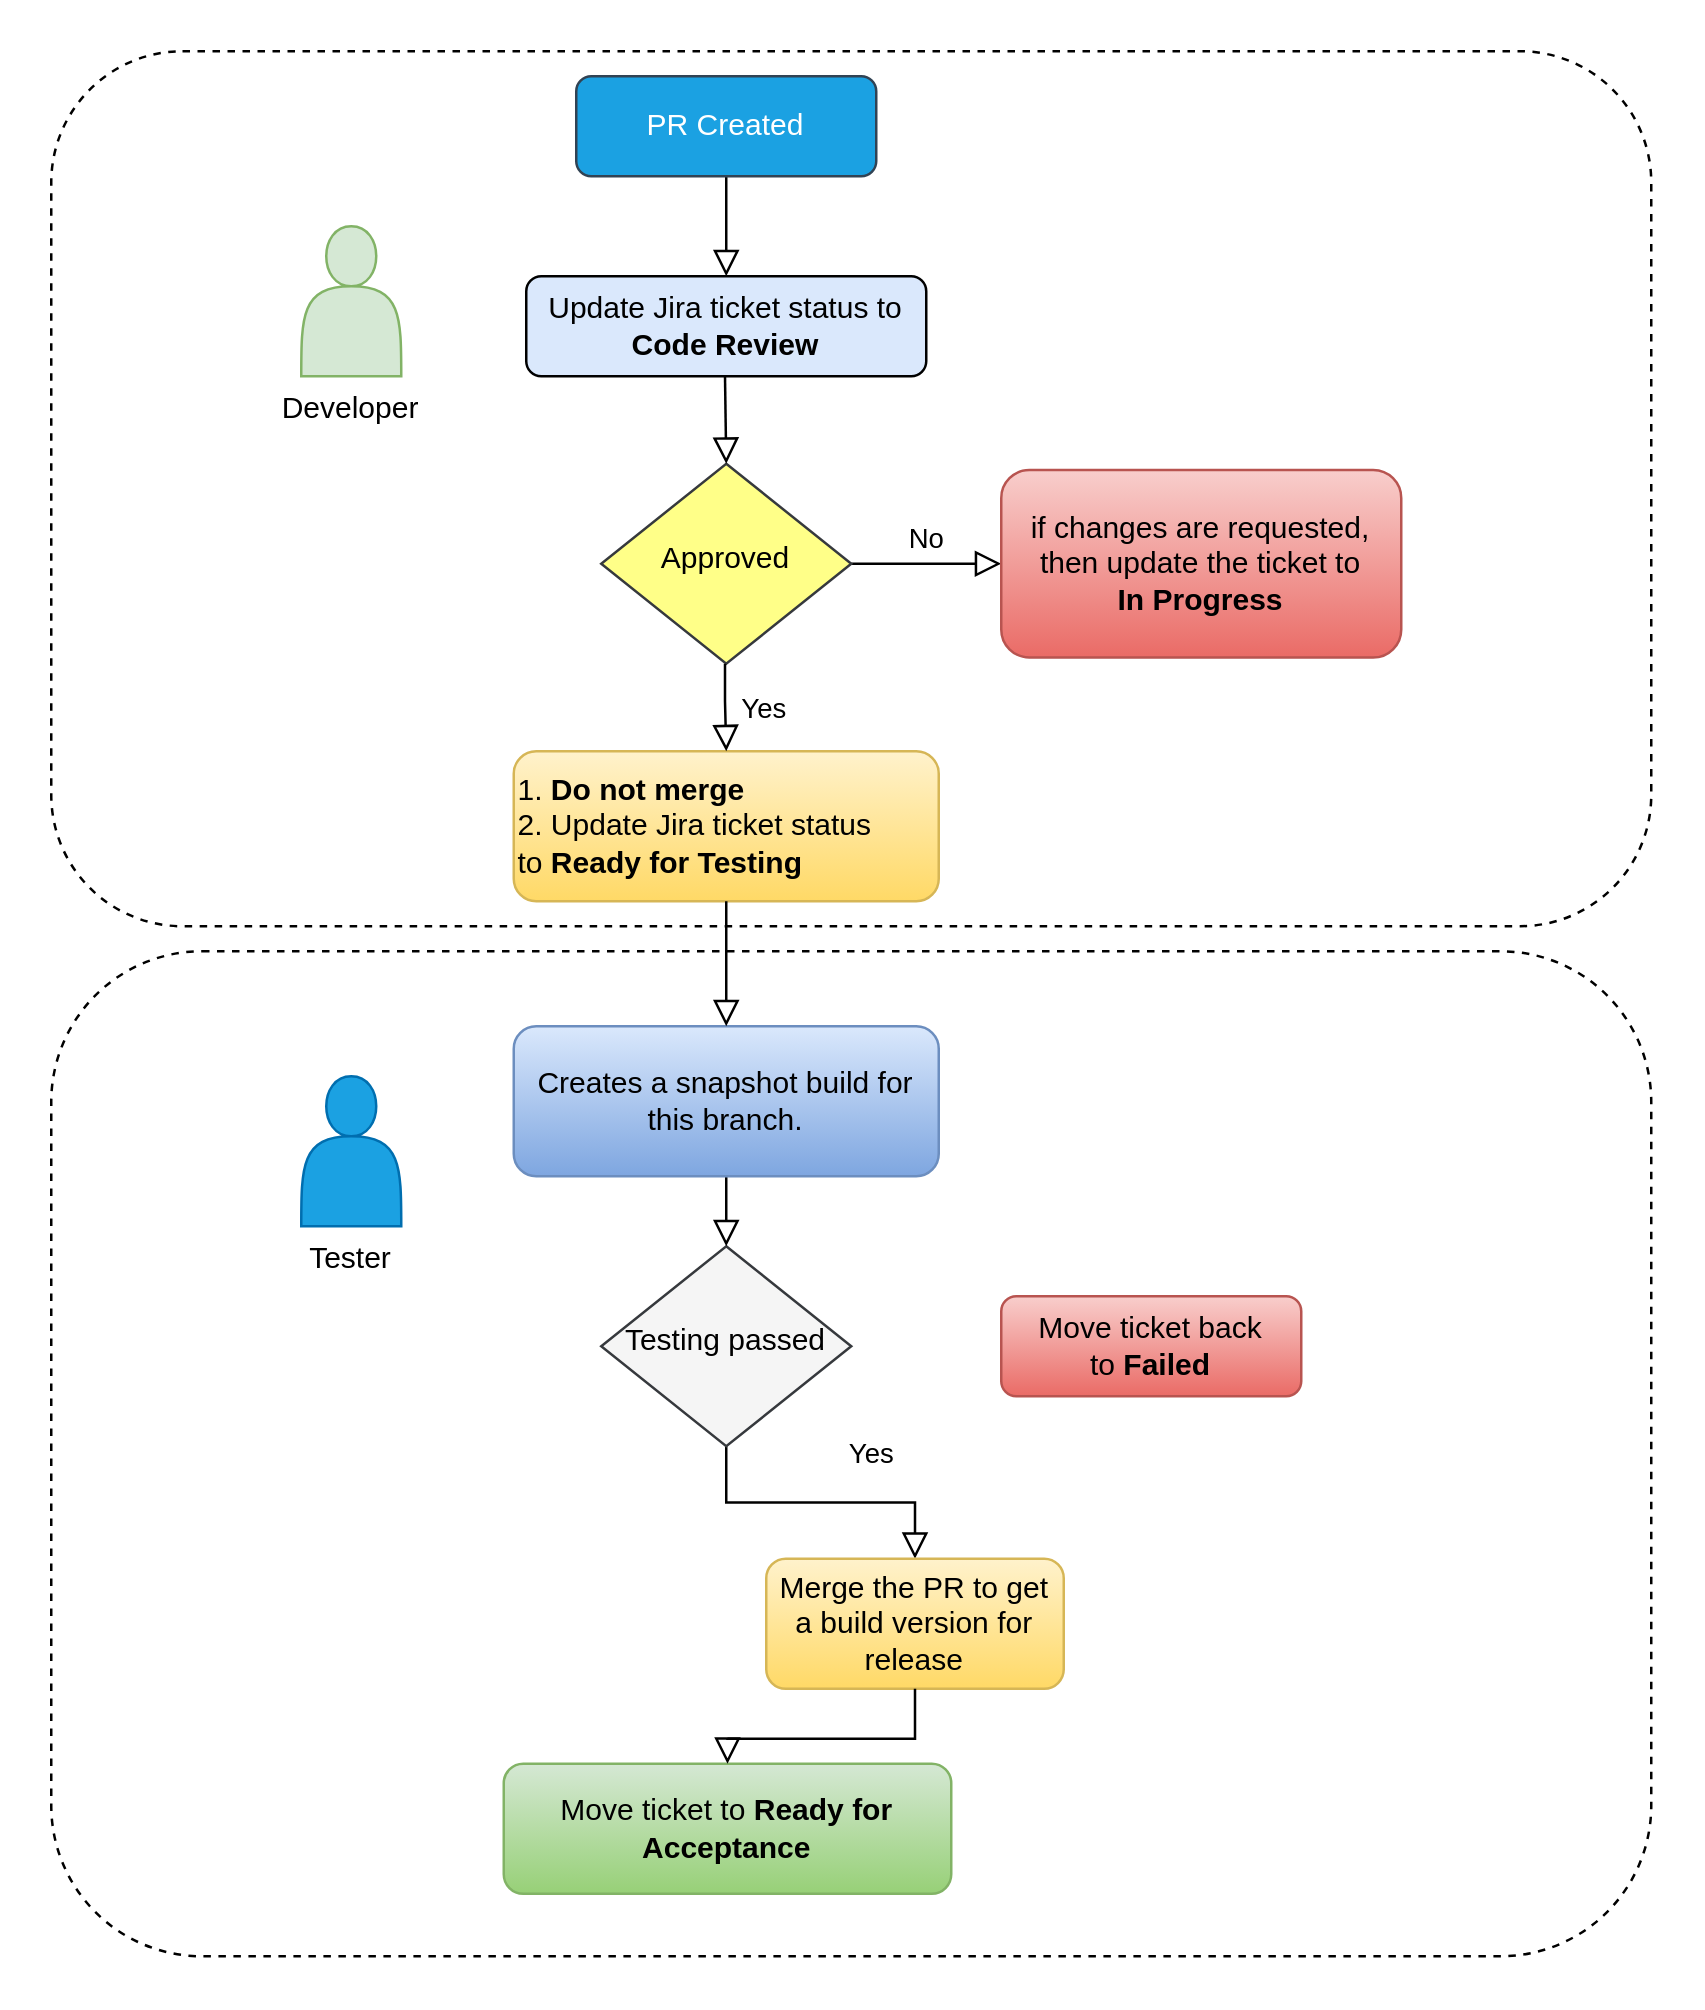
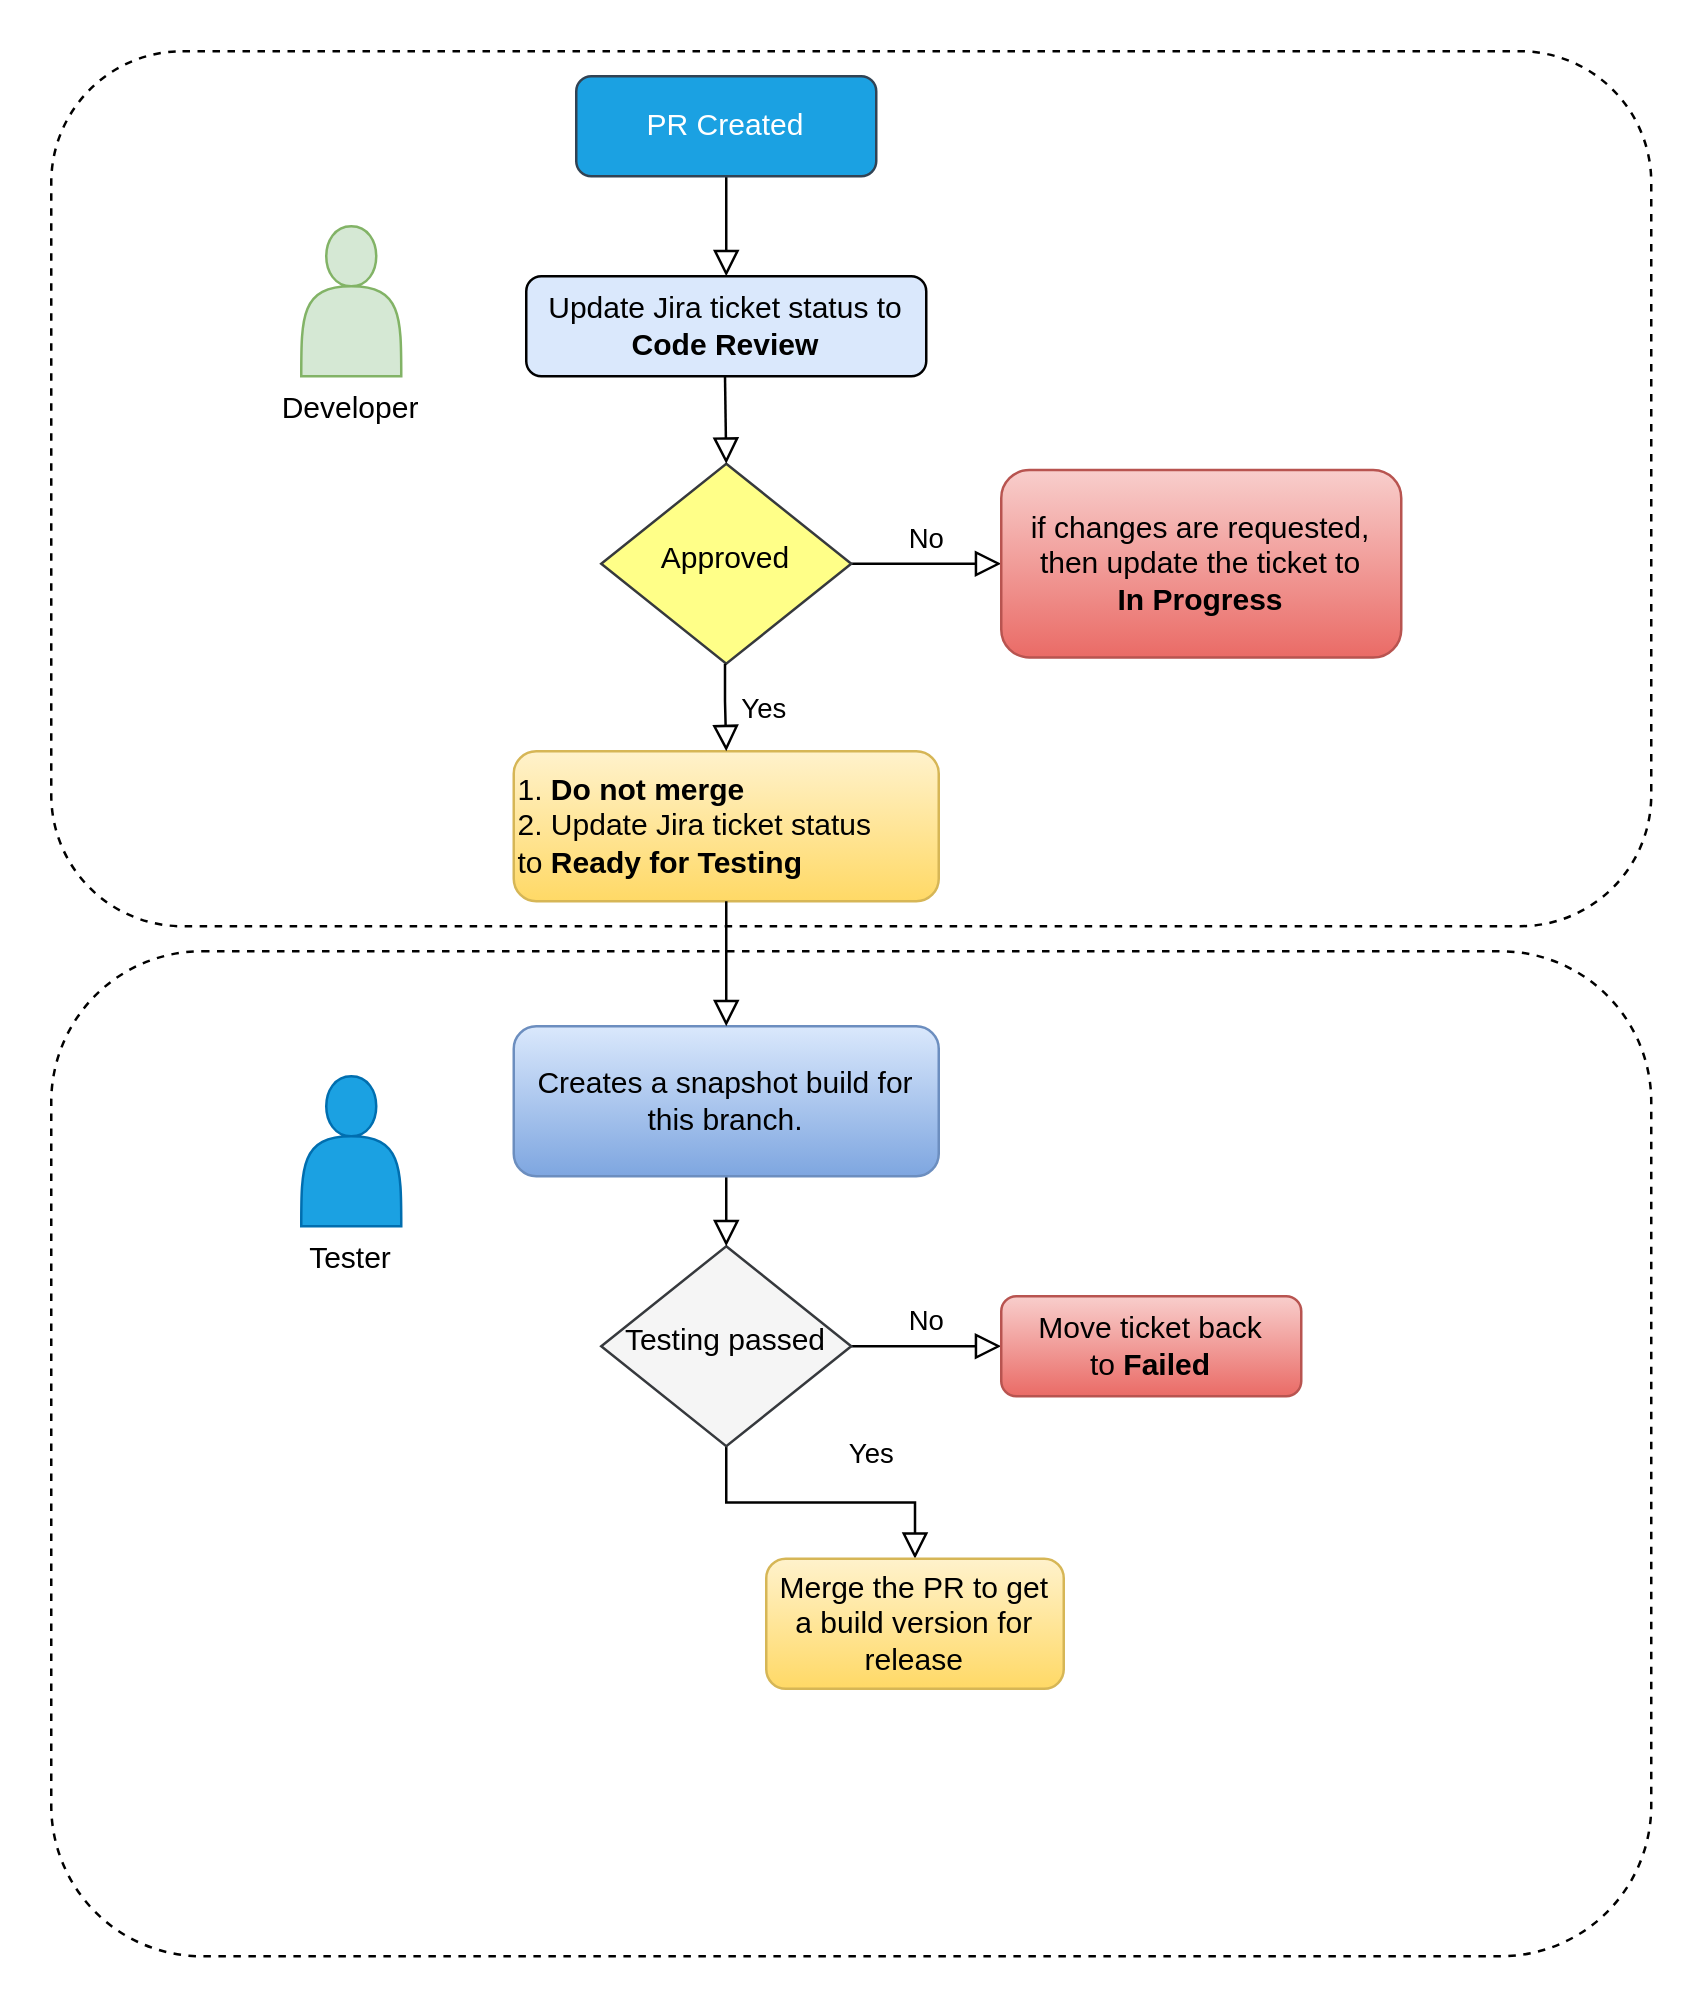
edge "Testing passed" -> "Move ticket back to Failed": added, label "No"
edge "Merge the PR to get a build version for release" -> "Move ticket to Ready for Acceptance": removed
node "Move ticket to Ready for Acceptance": removed
